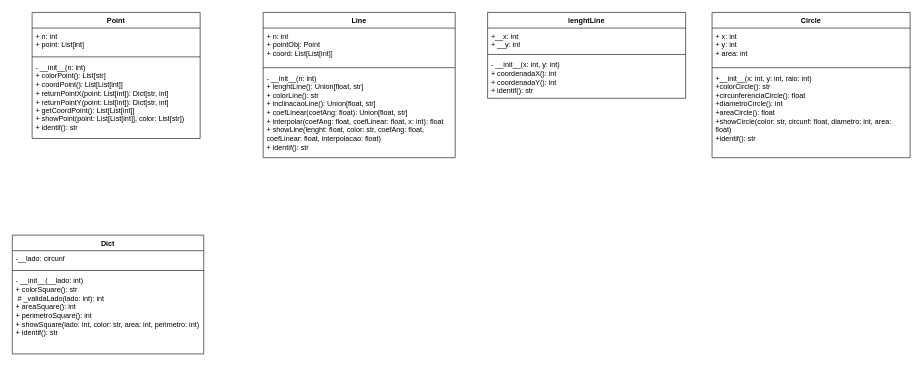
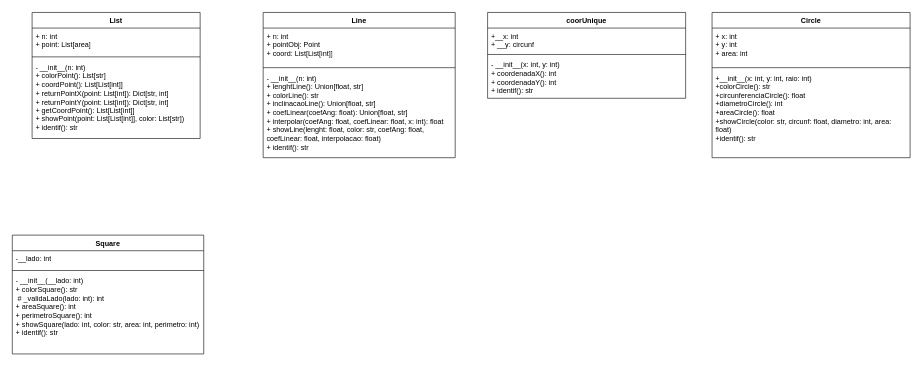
node "Point": label "Point" -> "List"
node "lenghtLine": label "lenghtLine" -> "coorUnique"
node "+ n: int + point: List[int]": label "+ n: int + point: List[int]" -> "+ n: int + point: List[area]"
node "+__x: int + __y: int": label "+__x: int + __y: int" -> "+__x: int + __y: circunf"
node "Dict": label "Dict" -> "Square"
node "-__lado: circunf": label "-__lado: circunf" -> "-__lado: int"
